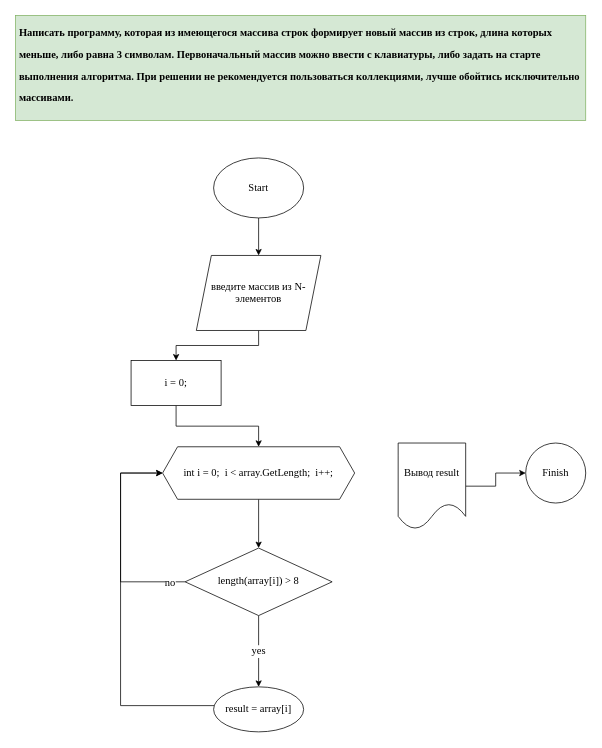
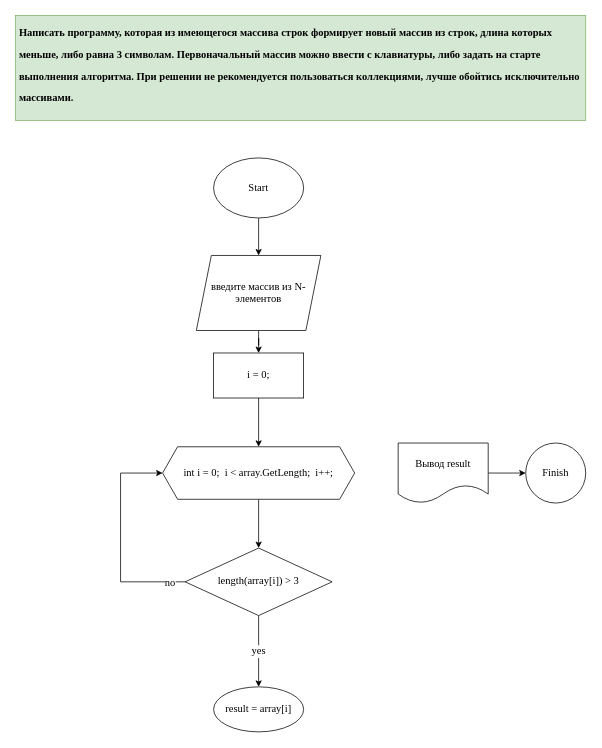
node "i = 0;": moved (176, 383) -> (258, 375)
node "Вывод result": size 68x86 -> 90x60
node "length(array[i]) > 8": label "length(array[i]) > 8" -> "length(array[i]) > 3"
edge "result = array[i]" -> "int i = 0; i < array.GetLength; i++;": removed
